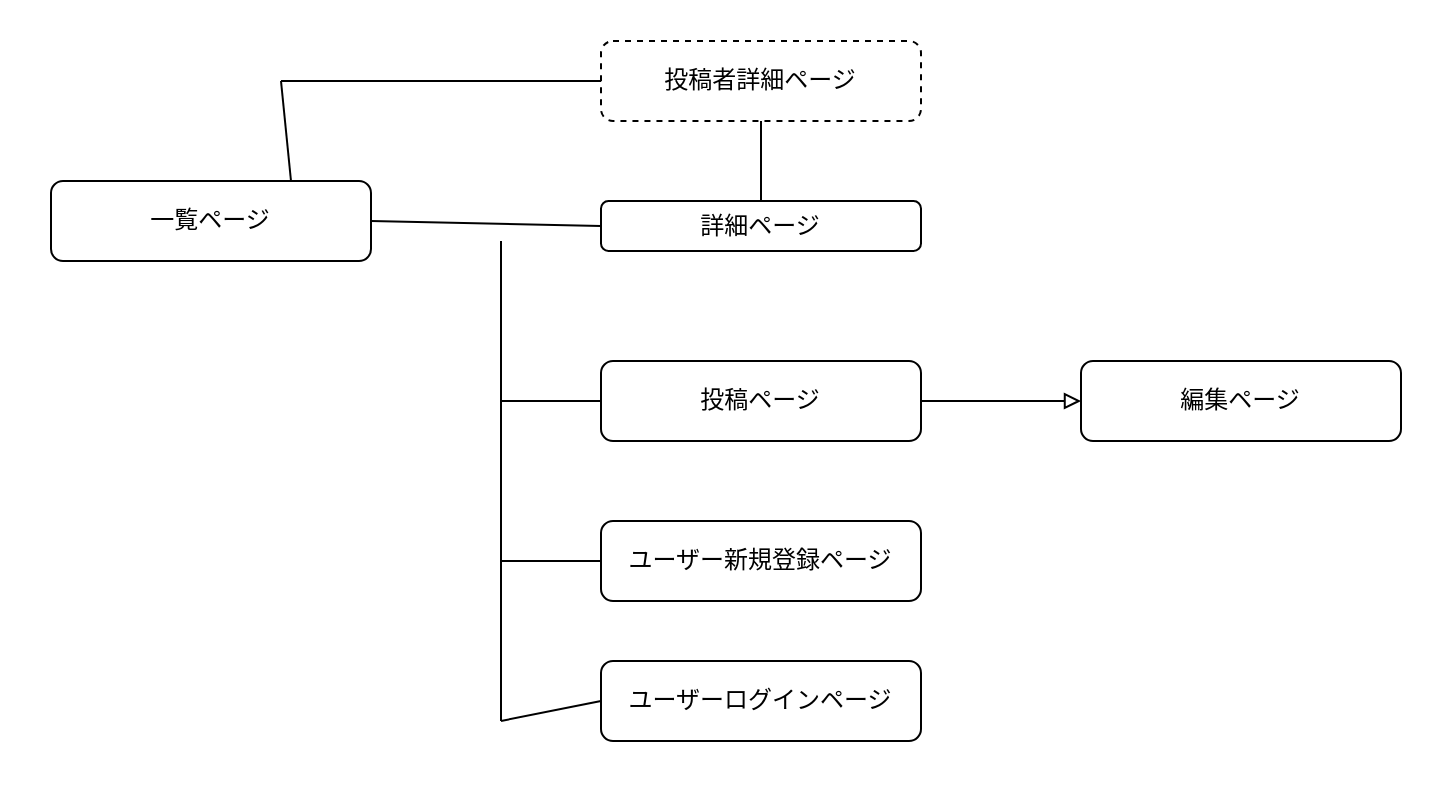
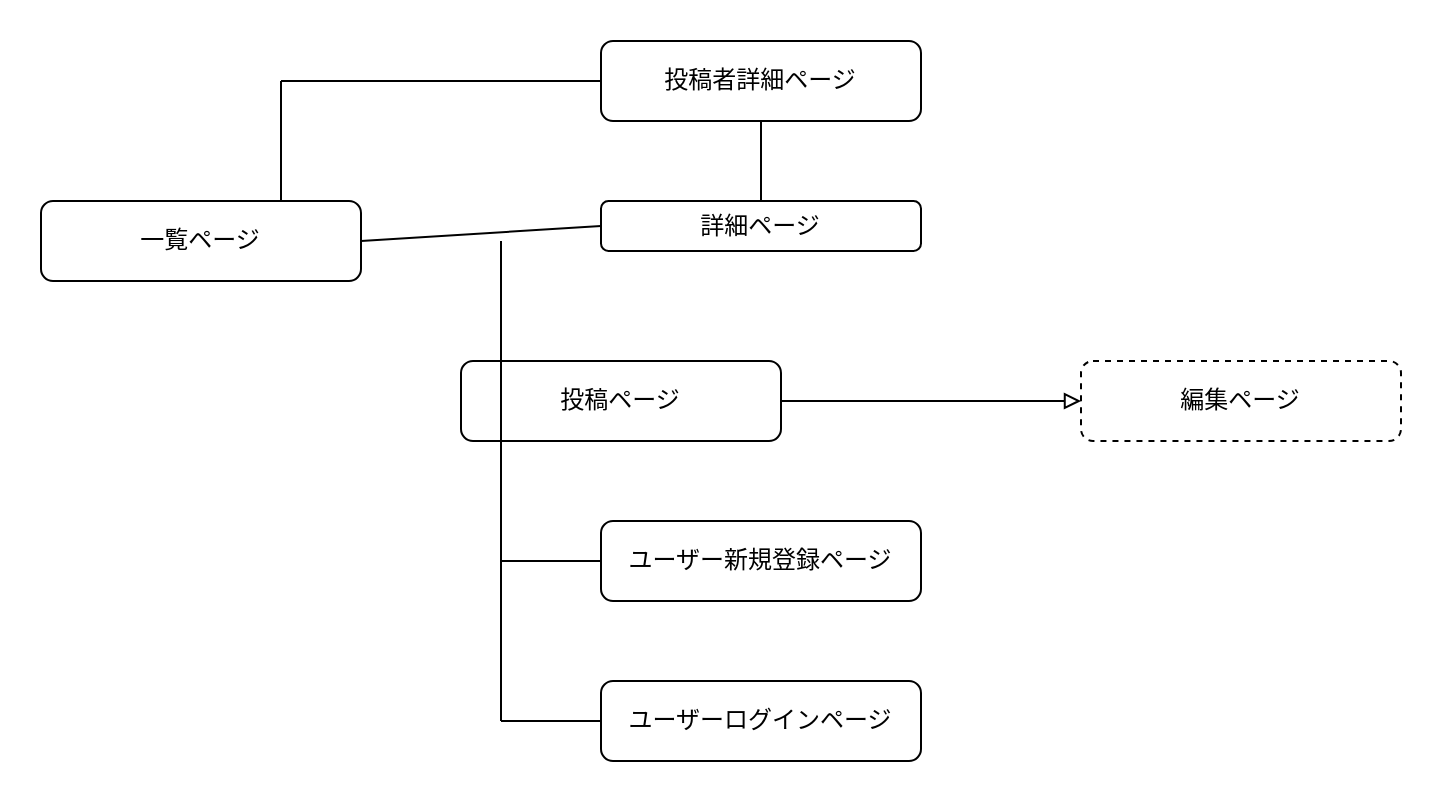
node "投稿者詳細ページ": style dashed -> solid
node "一覧ページ": moved (211, 221) -> (201, 241)
node "投稿ページ": moved (761, 401) -> (621, 401)
node "編集ページ": style solid -> dashed
node "ユーザーログインページ": moved (761, 701) -> (761, 721)
